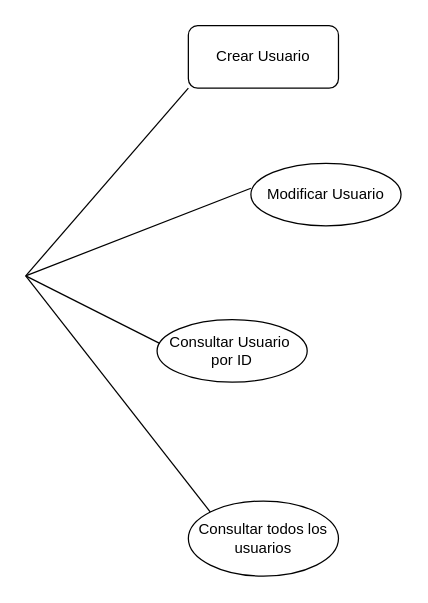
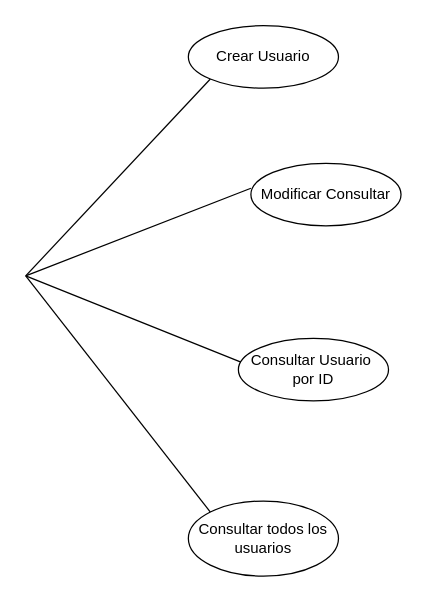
node "Crear Usuario": shape rounded rectangle -> ellipse
node "Modificar Usuario": label "Modificar Usuario" -> "Modificar Consultar"
node "Consultar Usuario por ID": moved (232, 351) -> (313, 369)
